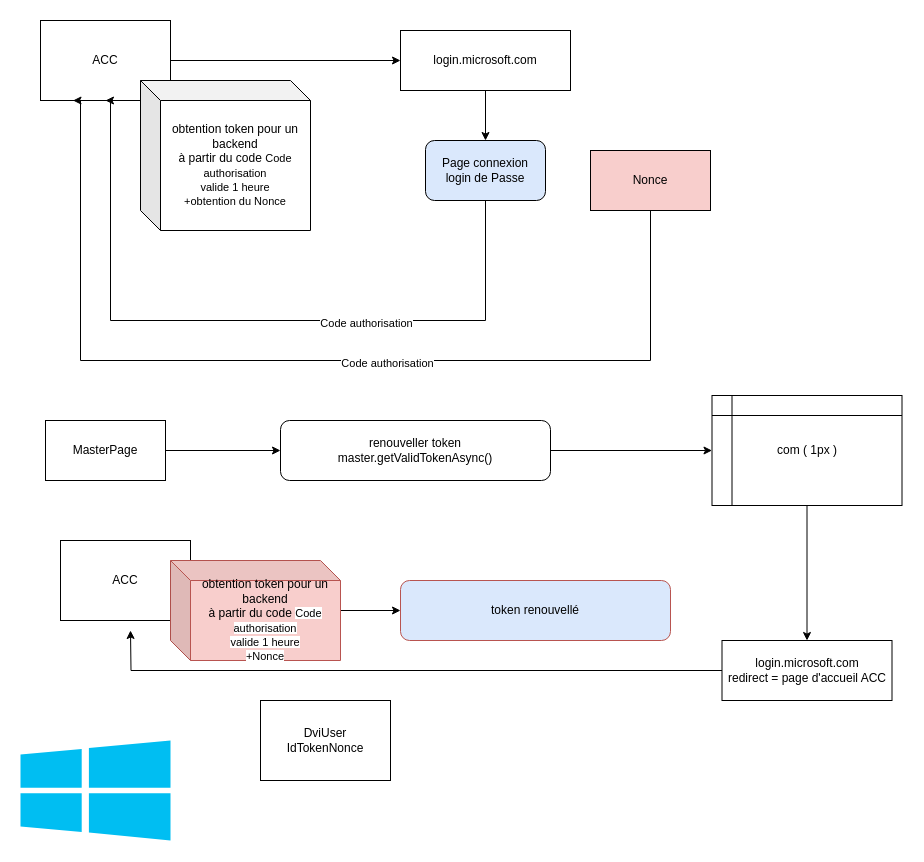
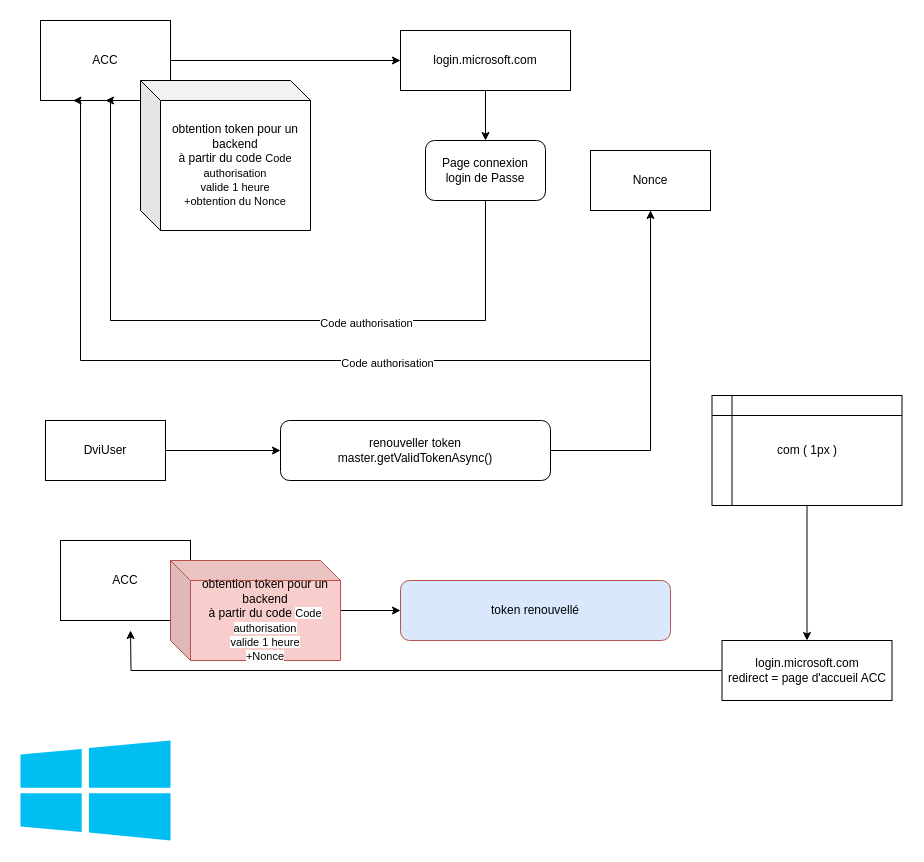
node "Page connexion login de Passe": fillcolor #dae8fc -> #ffffff
node "Nonce": fillcolor #f8cecc -> #ffffff
node "MasterPage": label "MasterPage" -> "DviUser"
edge "renouveller token master.getValidTokenAsync()" -> "com ( 1px )": now "renouveller token master.getValidTokenAsync()" -> "Nonce"
node "DviUser IdTokenNonce": removed
